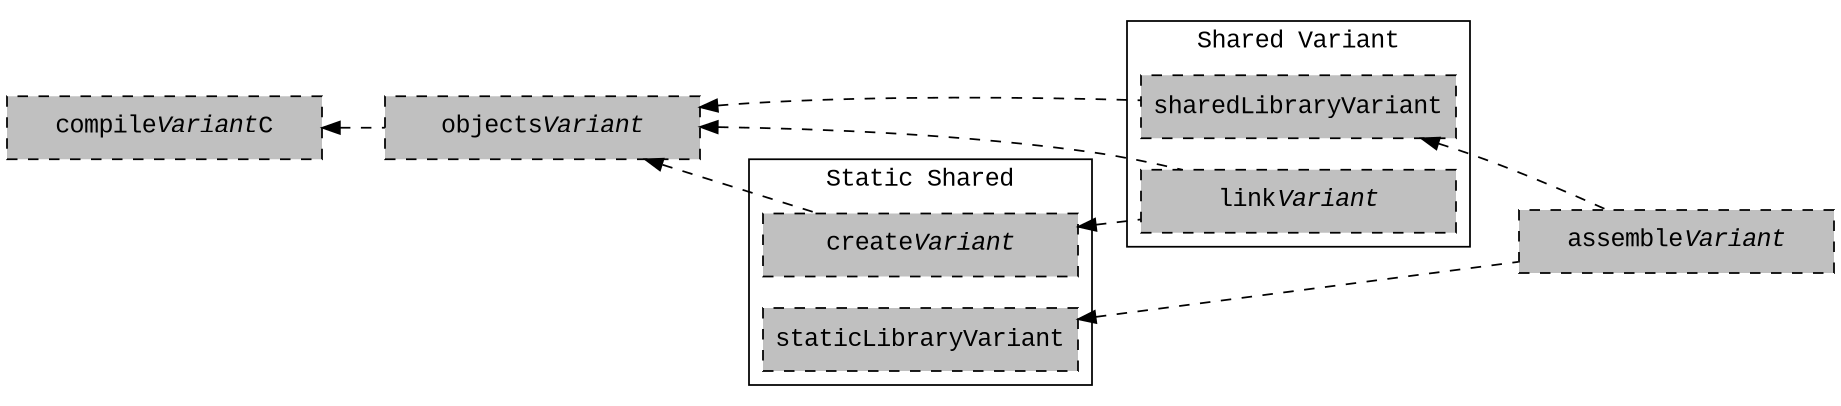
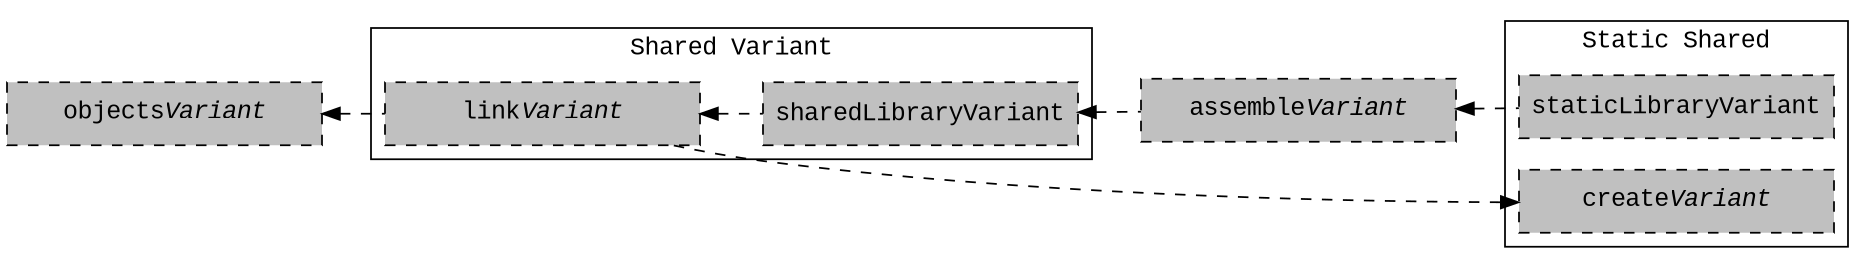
edge "sharedLibraryVariant" -> "objects": now "sharedLibraryVariant" -> "link"
node "compile": removed
edge "create" -> "objects": removed
edge "assemble" -> "staticLibraryVariant": reversed
